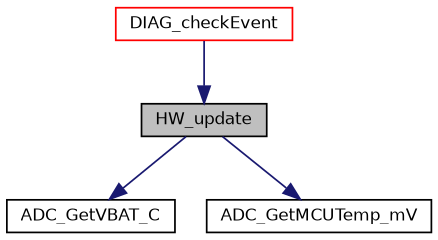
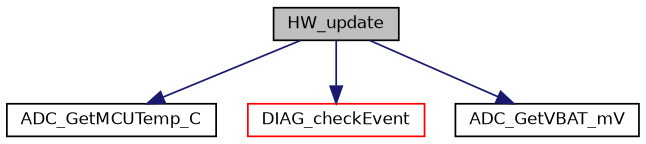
edge "DIAG_checkEvent" -> "HW_update": reversed
node "ADC_GetVBAT_C": label "ADC_GetVBAT_C" -> "ADC_GetMCUTemp_C"
node "ADC_GetMCUTemp_mV": label "ADC_GetMCUTemp_mV" -> "ADC_GetVBAT_mV"
